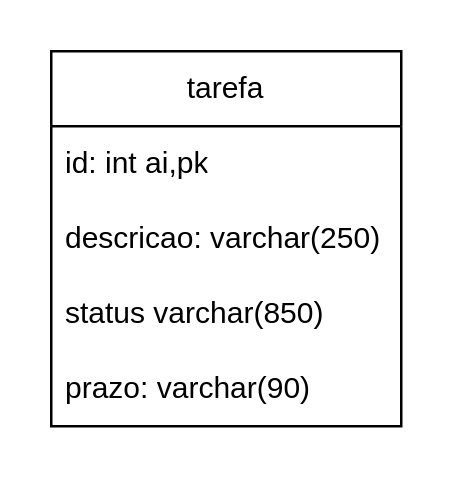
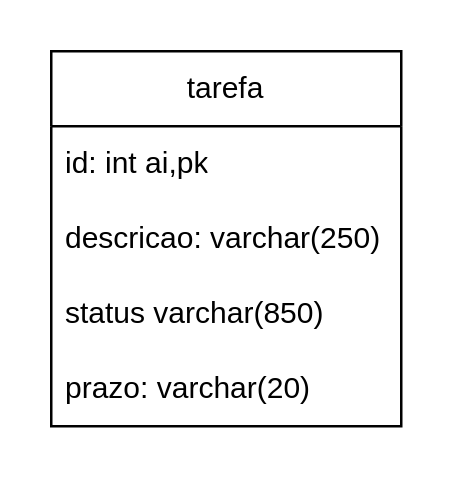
node "prazo: varchar(90)": label "prazo: varchar(90)" -> "prazo: varchar(20)"
